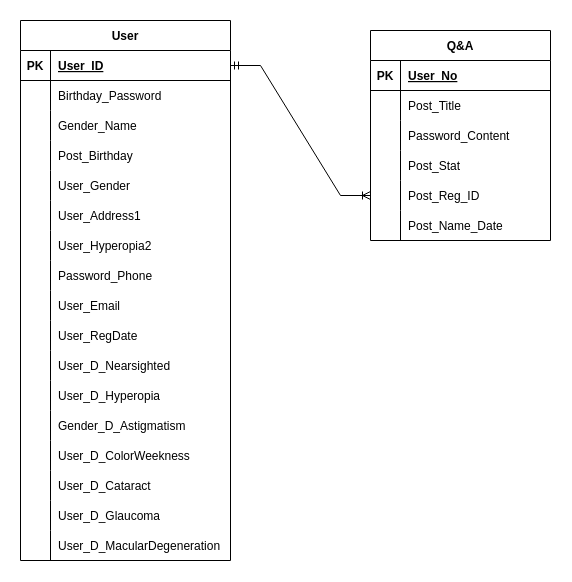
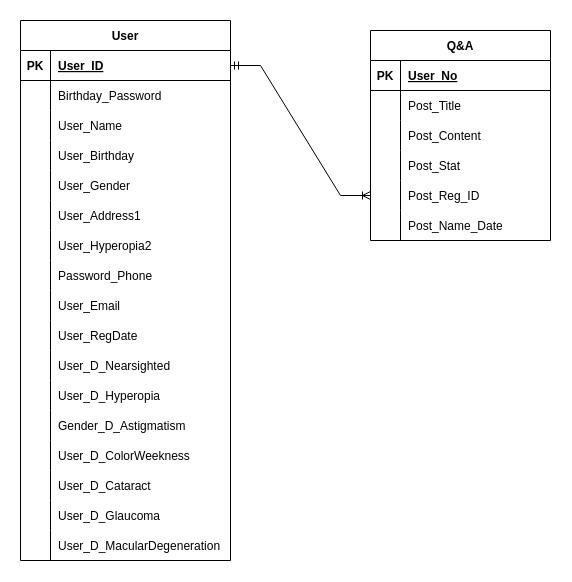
node "Gender_Name": label "Gender_Name" -> "User_Name"
node "Password_Content": label "Password_Content" -> "Post_Content"
node "Post_Birthday": label "Post_Birthday" -> "User_Birthday"
